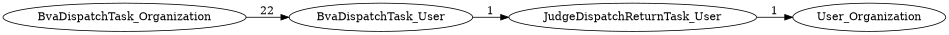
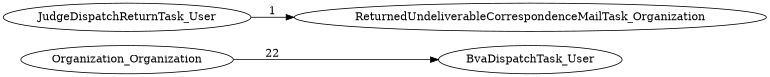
node "BvaDispatchTask_Organization": label "BvaDispatchTask_Organization" -> "Organization_Organization"
edge "BvaDispatchTask_User" -> "JudgeDispatchReturnTask_User": removed, label "1"
node "User_Organization": label "User_Organization" -> "ReturnedUndeliverableCorrespondenceMailTask_Organization"
